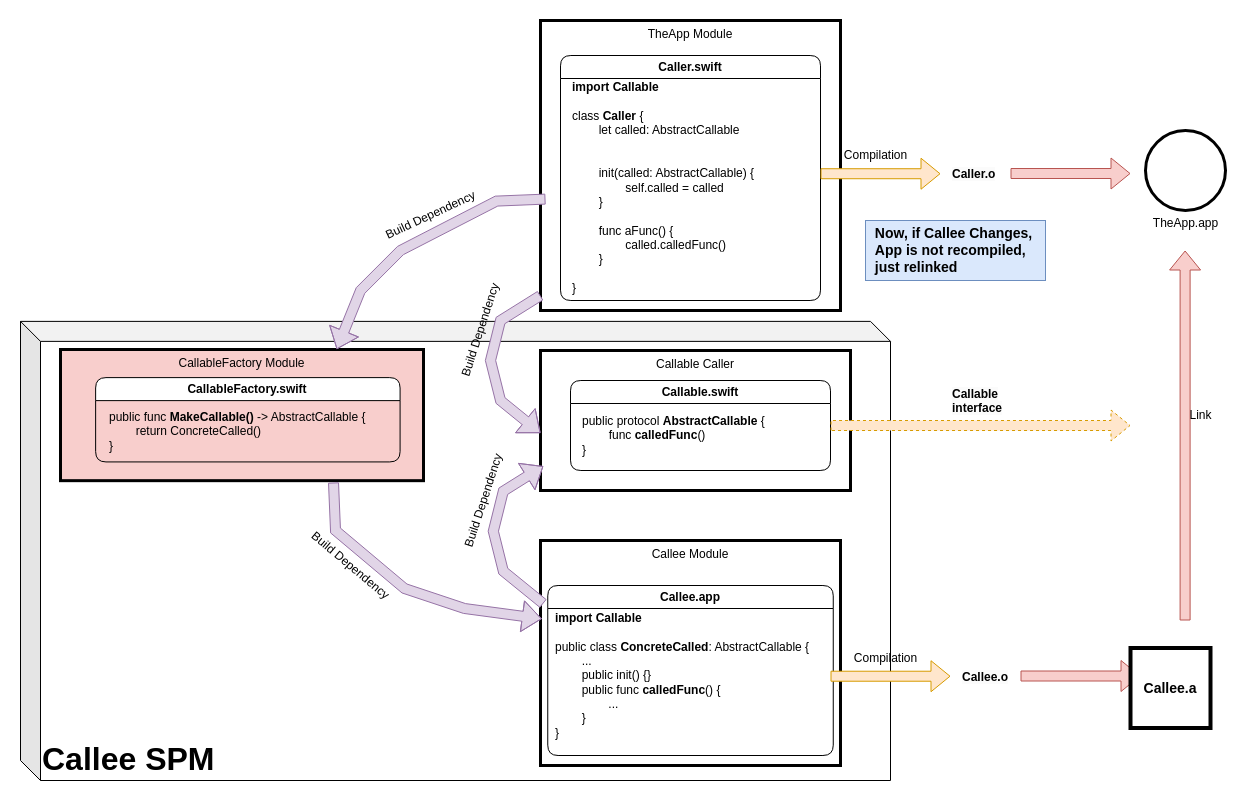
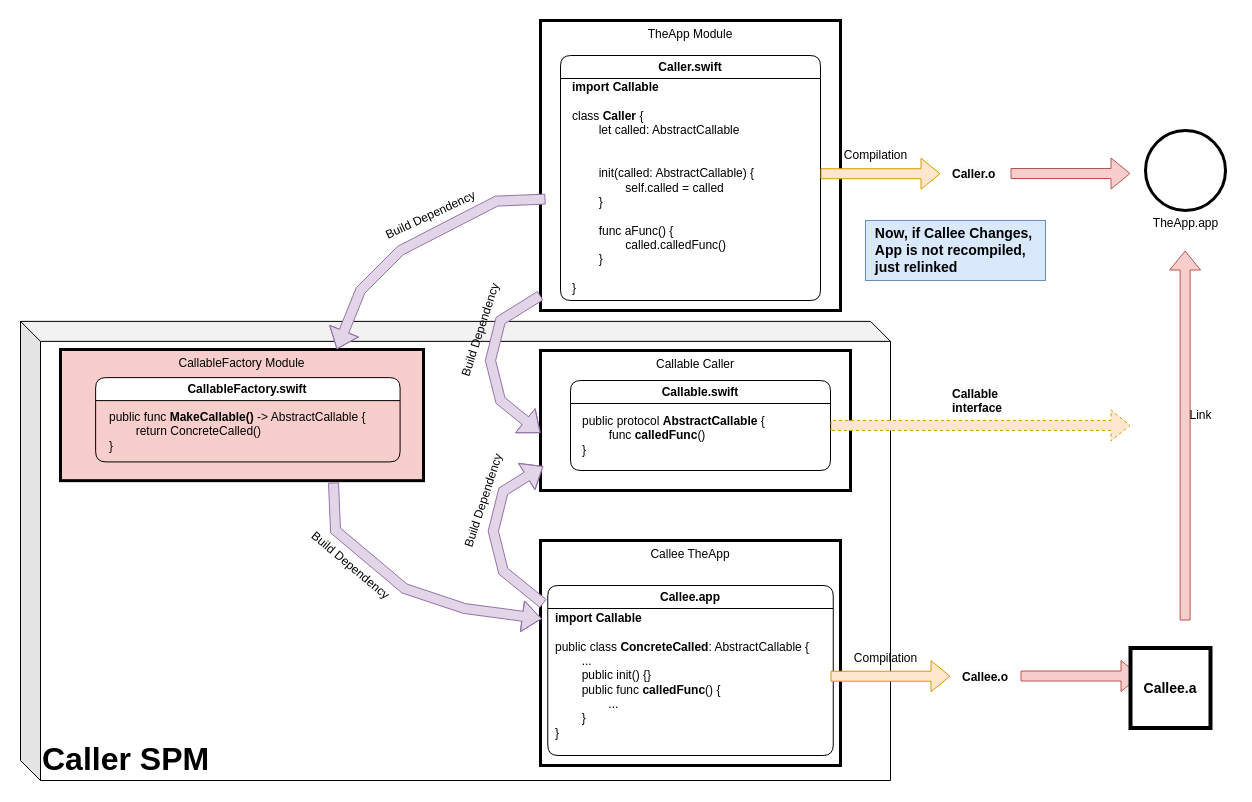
node "Callee Module": label "Callee Module" -> "Callee TheApp"
node "Callee SPM": label "Callee SPM" -> "Caller SPM"
